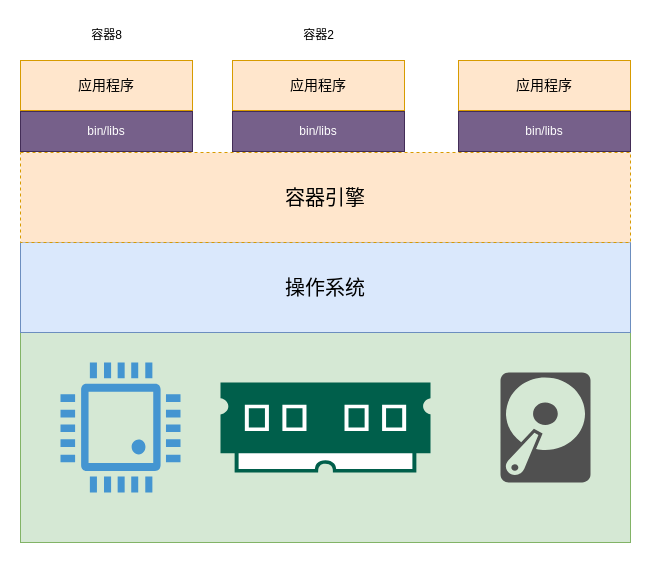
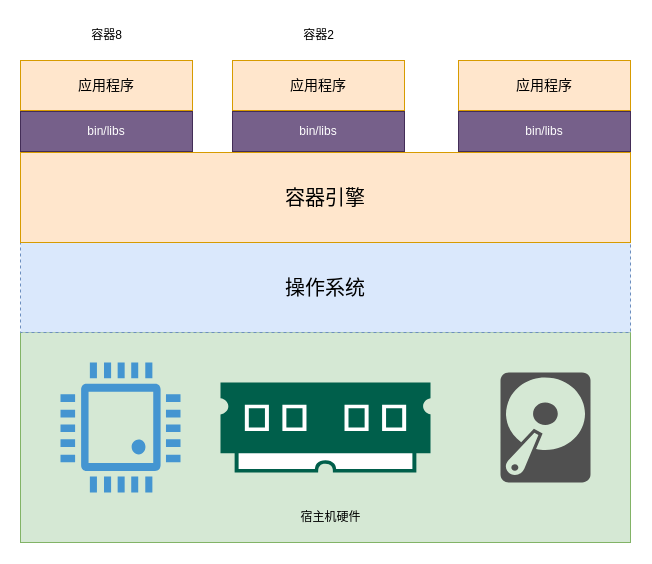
node "容器引擎": style dashed -> solid
node "操作系统": style solid -> dashed
node "宿主机硬件": added
